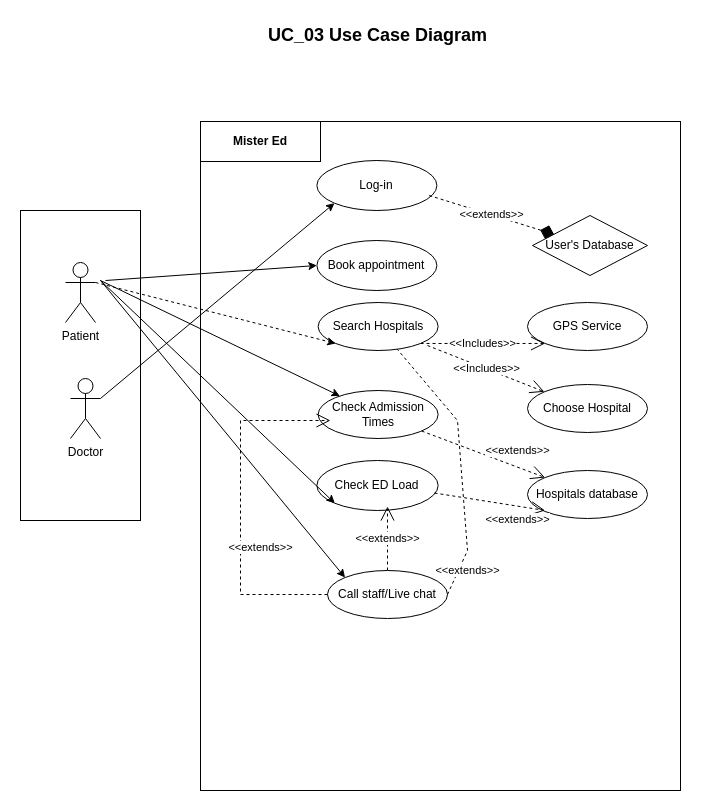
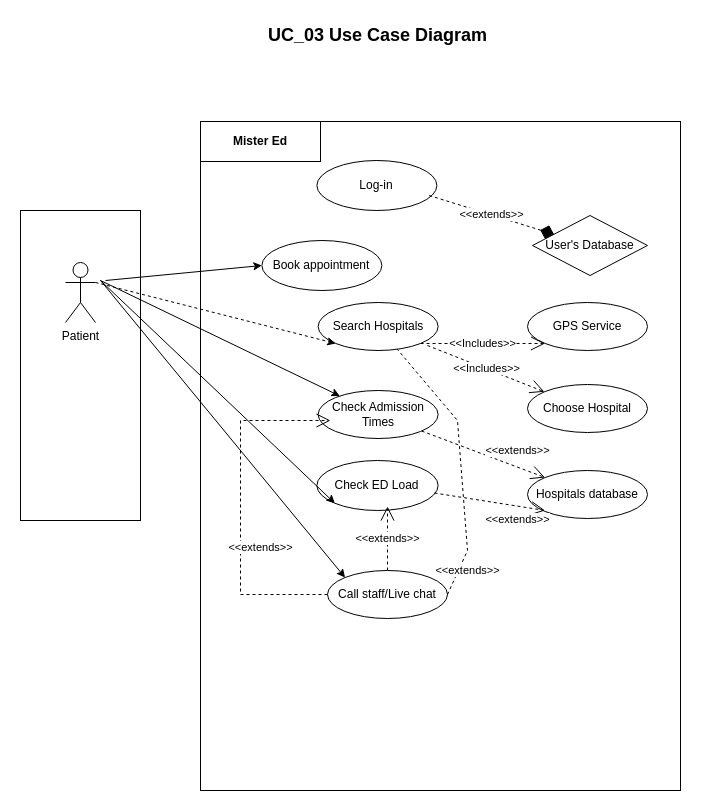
node "Book appointment": moved (377, 266) -> (322, 266)
edge "Doctor" -> "Log-in": removed
node "Doctor": removed
